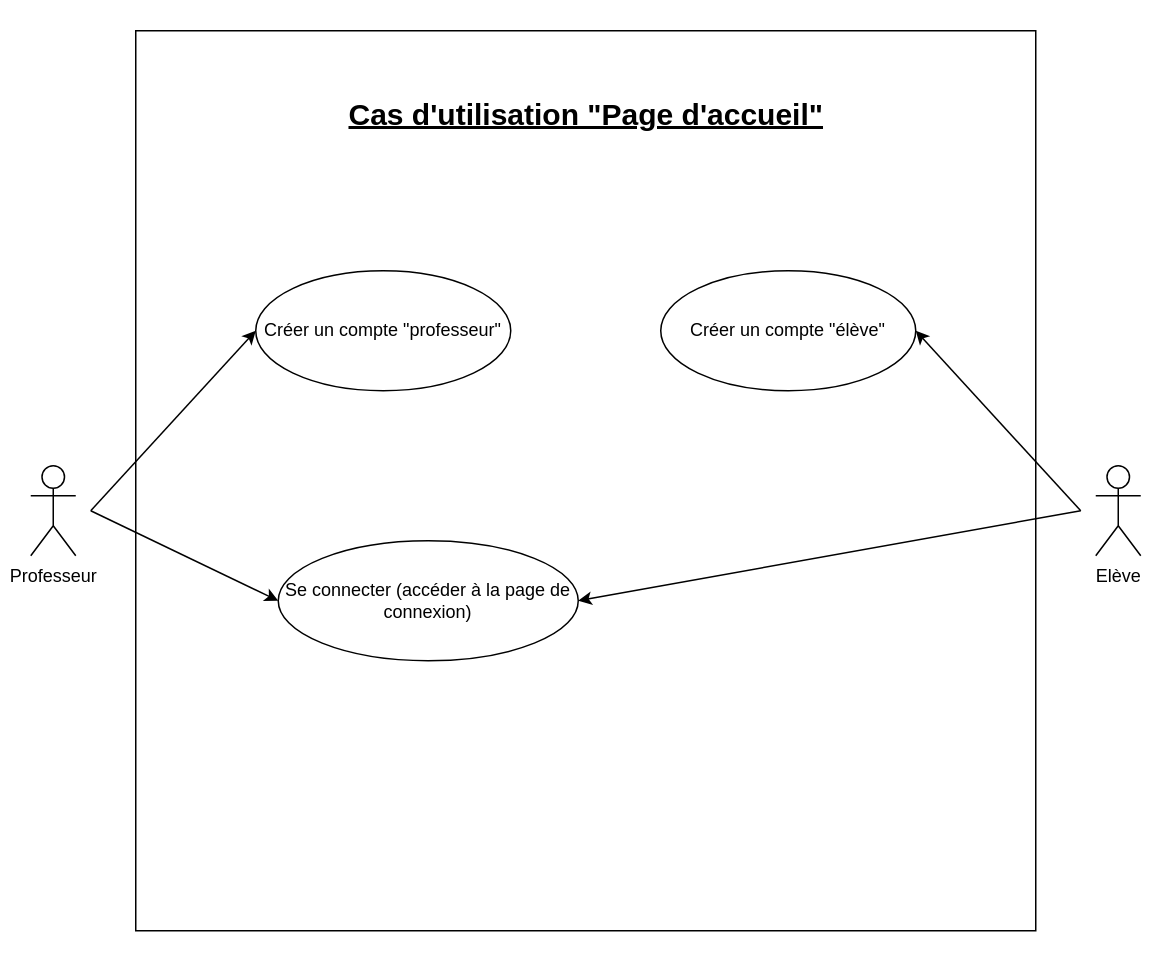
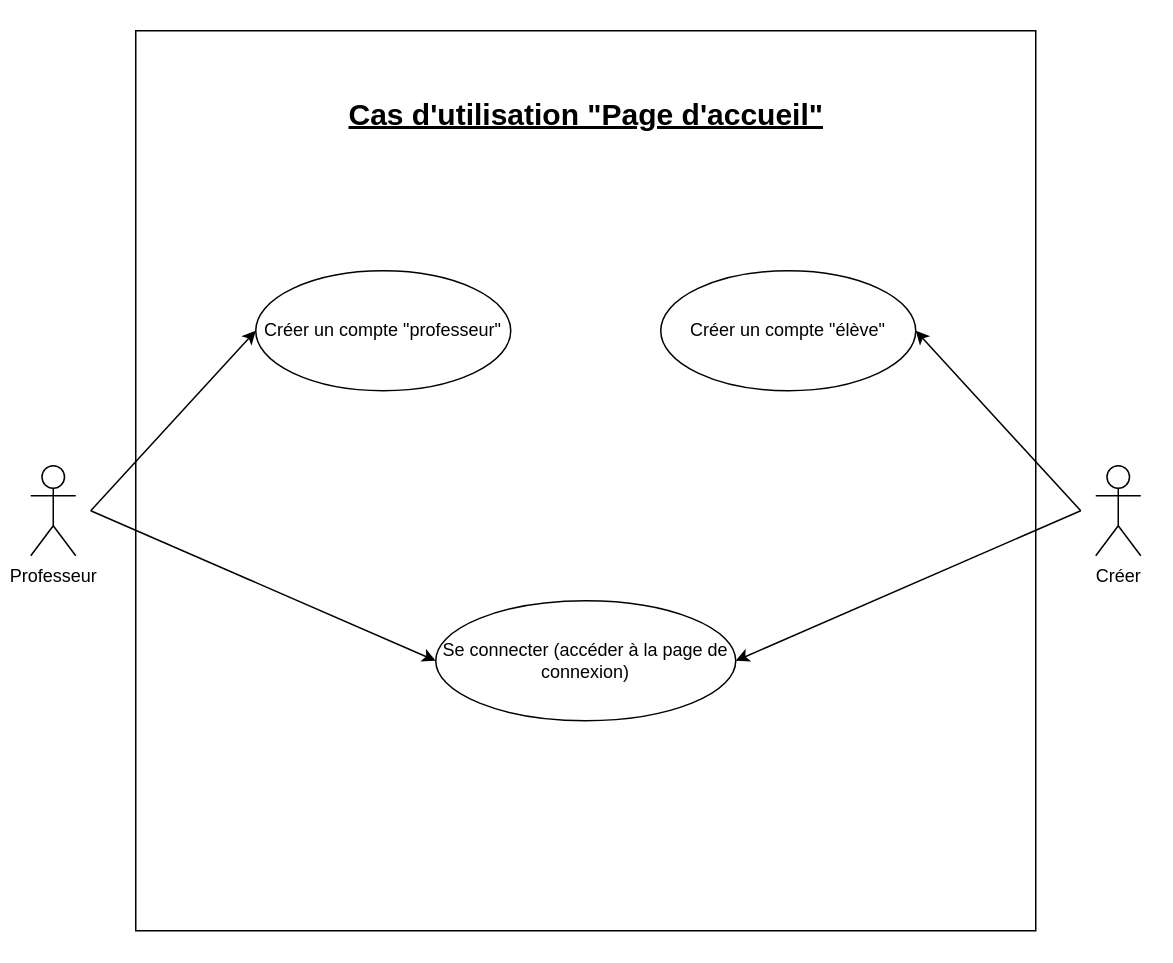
node "Elève": label "Elève" -> "Créer"
node "Se connecter (accéder à la page de connexion)": moved (428, 601) -> (586, 661)
